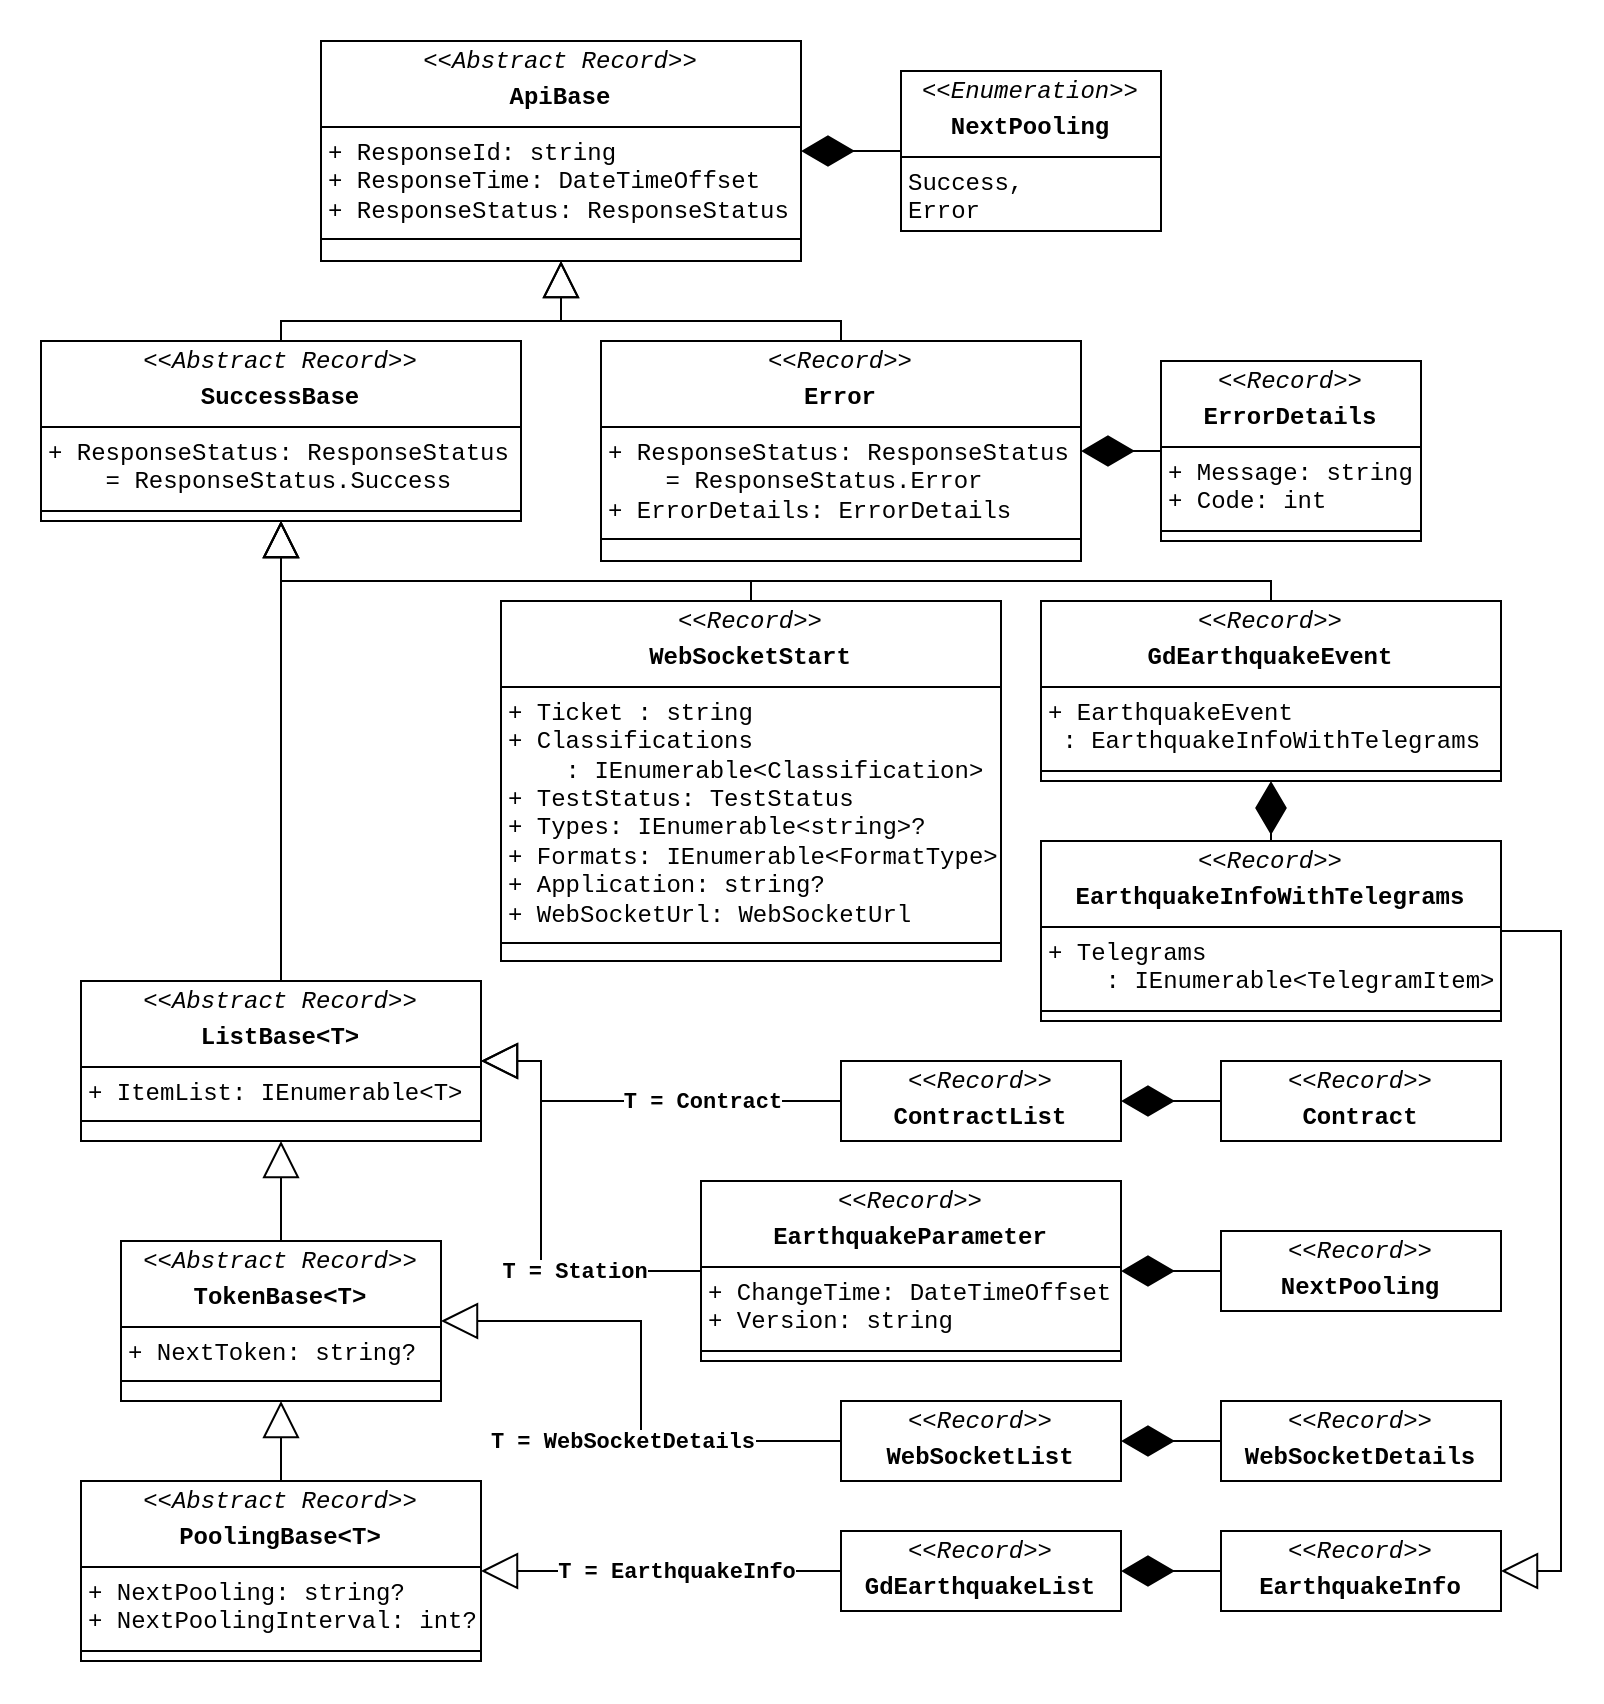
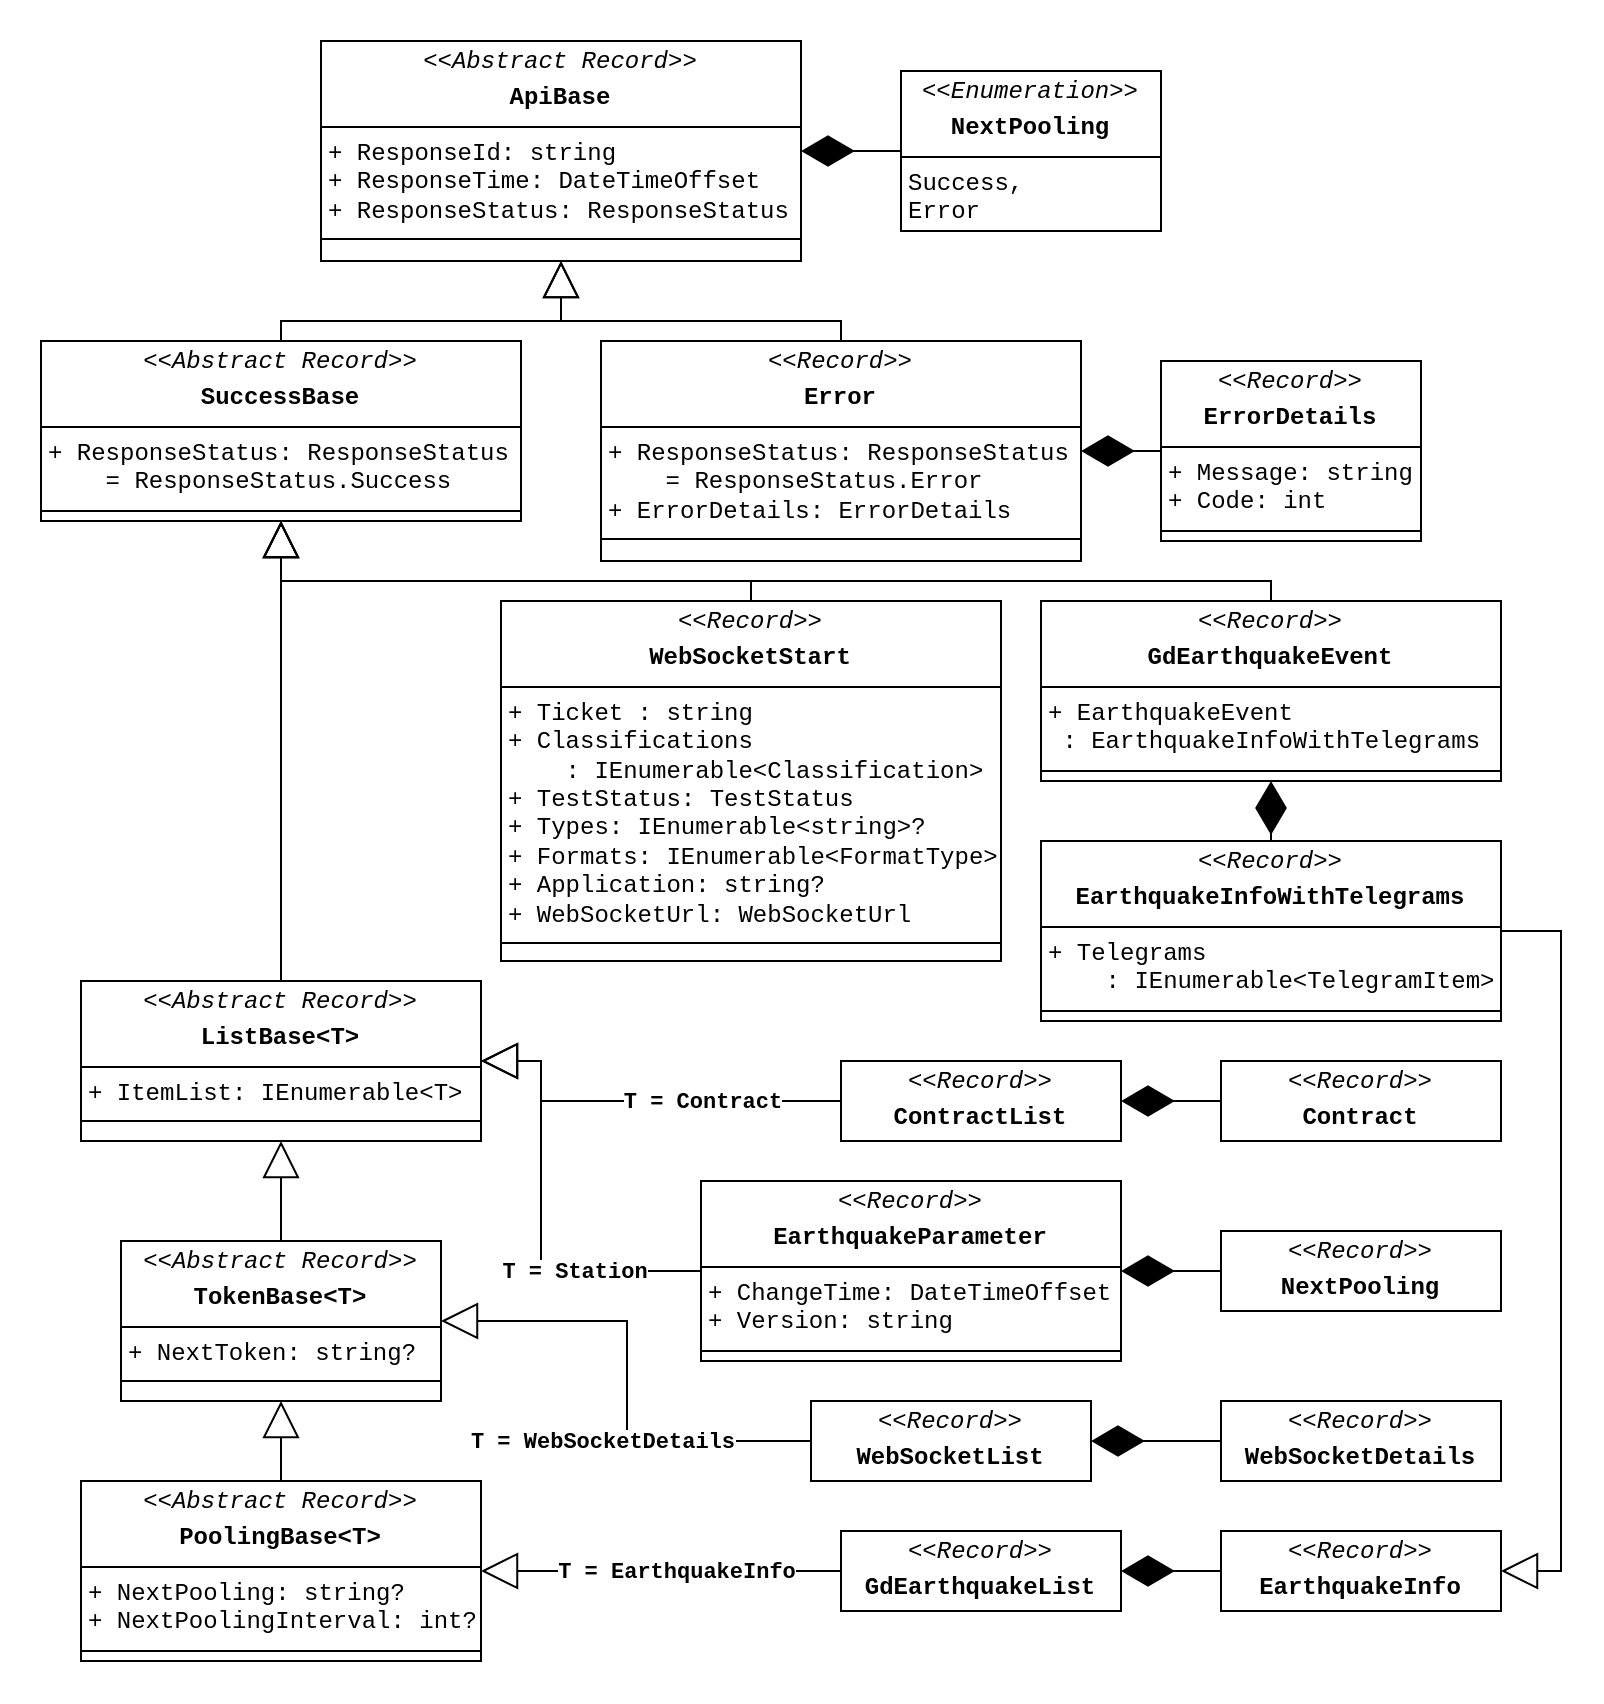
node "<<Record>> WebSocketList": moved (981, 1441) -> (951, 1441)
